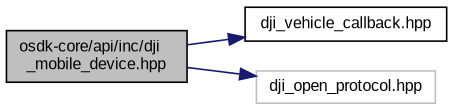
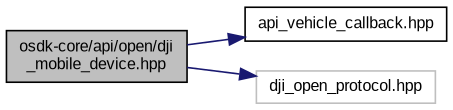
node "dji_vehicle_callback.hpp": label "dji_vehicle_callback.hpp" -> "api_vehicle_callback.hpp"
node "osdk-core/api/inc/dji _mobile_device.hpp": label "osdk-core/api/inc/dji _mobile_device.hpp" -> "osdk-core/api/open/dji _mobile_device.hpp"
